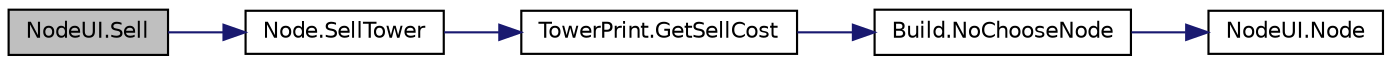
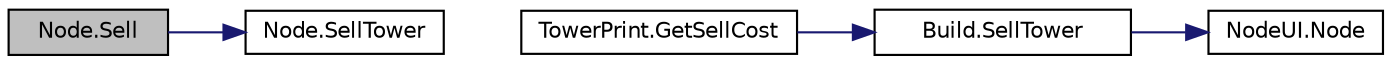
node "NodeUI.Sell": label "NodeUI.Sell" -> "Node.Sell"
edge "Node.SellTower" -> "TowerPrint.GetSellCost": removed
node "Build.NoChooseNode": label "Build.NoChooseNode" -> "Build.SellTower"
